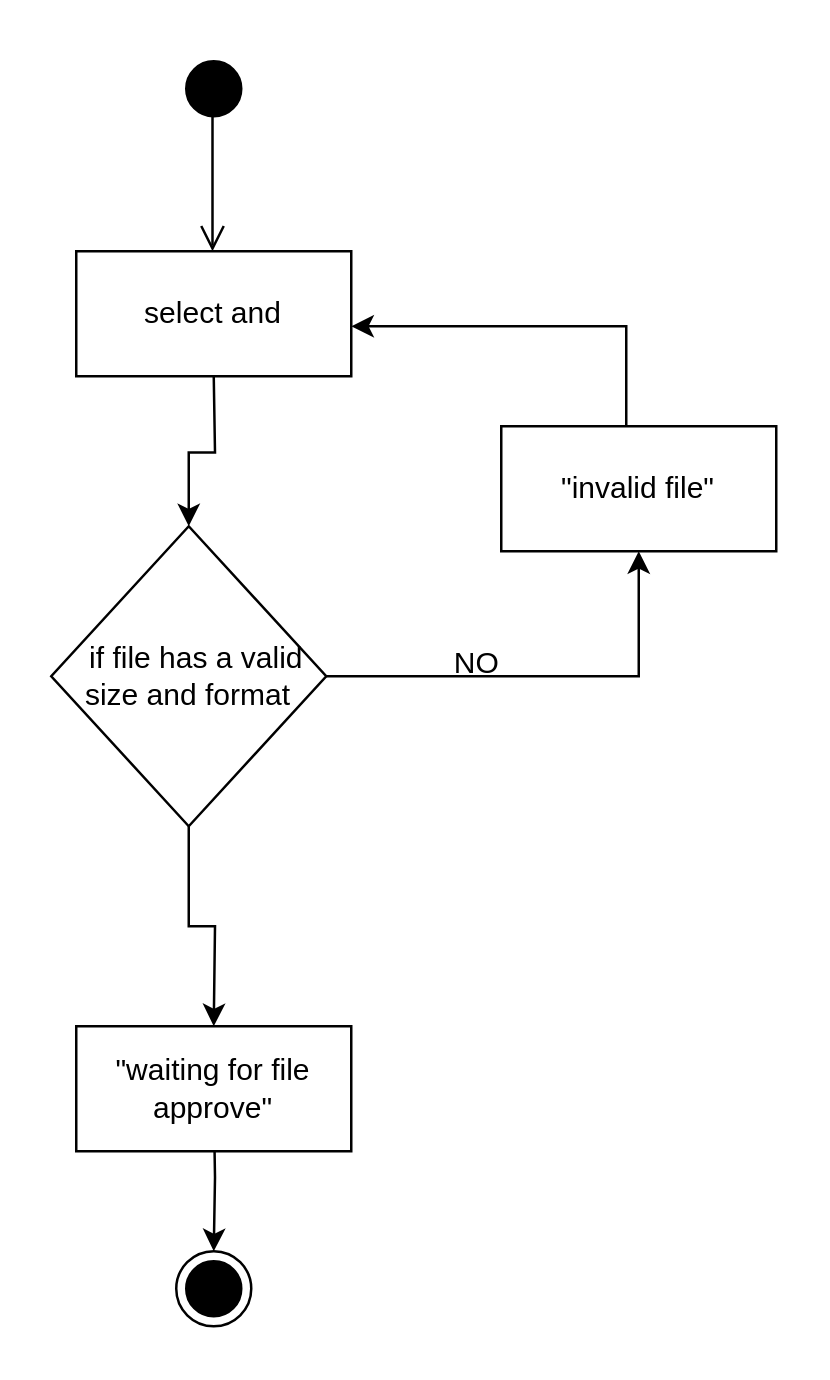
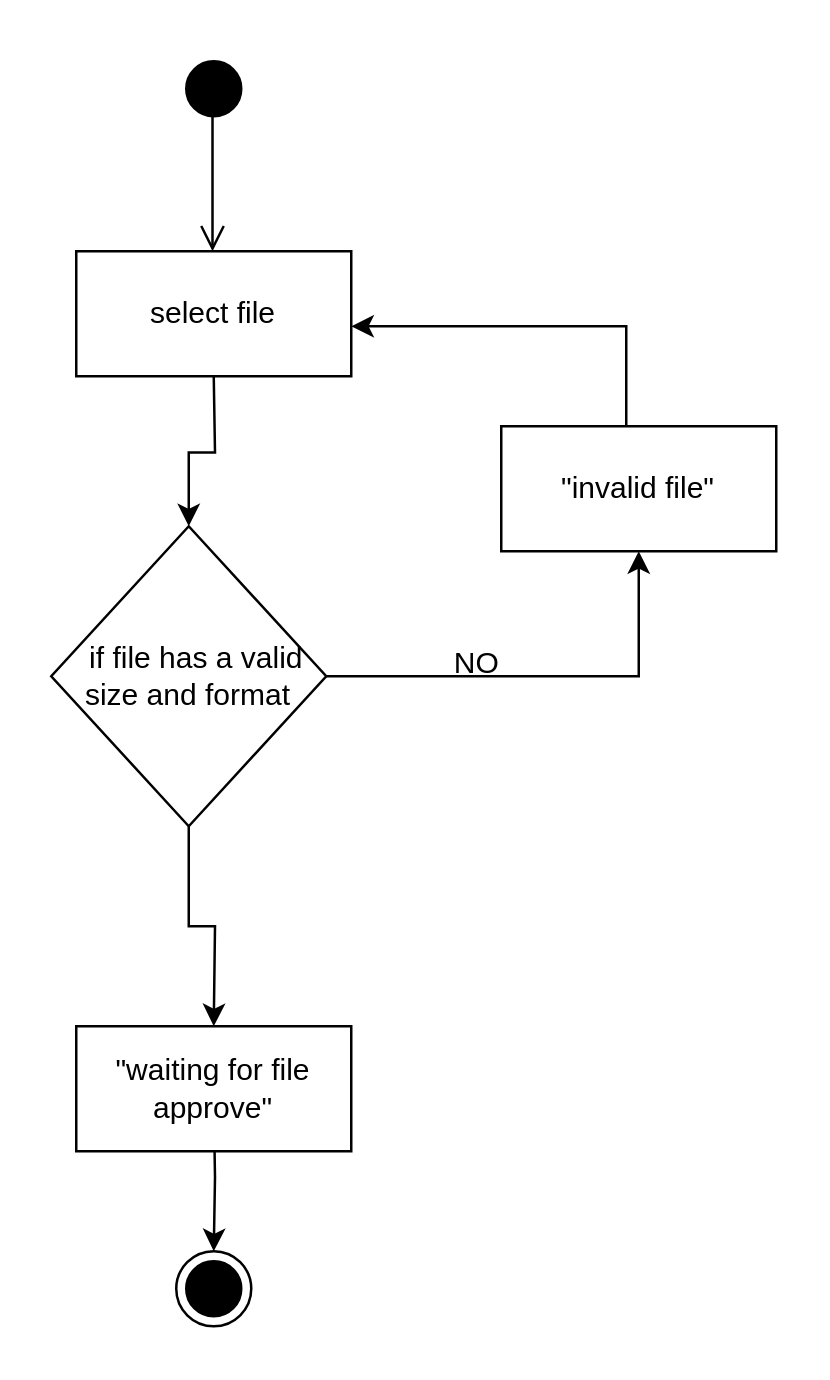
node "select and": label "select and" -> "select file"
